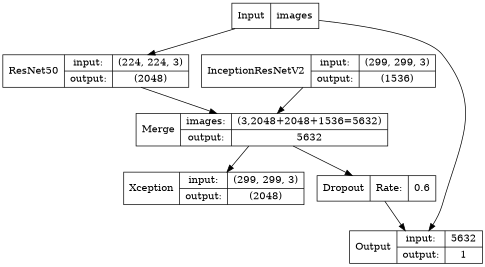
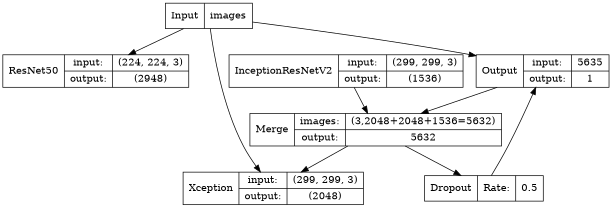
node "ResNet50": text "(2048)" -> "(2948)"
edge "ResNet50" -> "Merge": now "Output" -> "Merge"
edge "Input" -> "Xception": added
node "Dropout": text "0.6" -> "0.5"
node "Output": text "5632" -> "5635"
